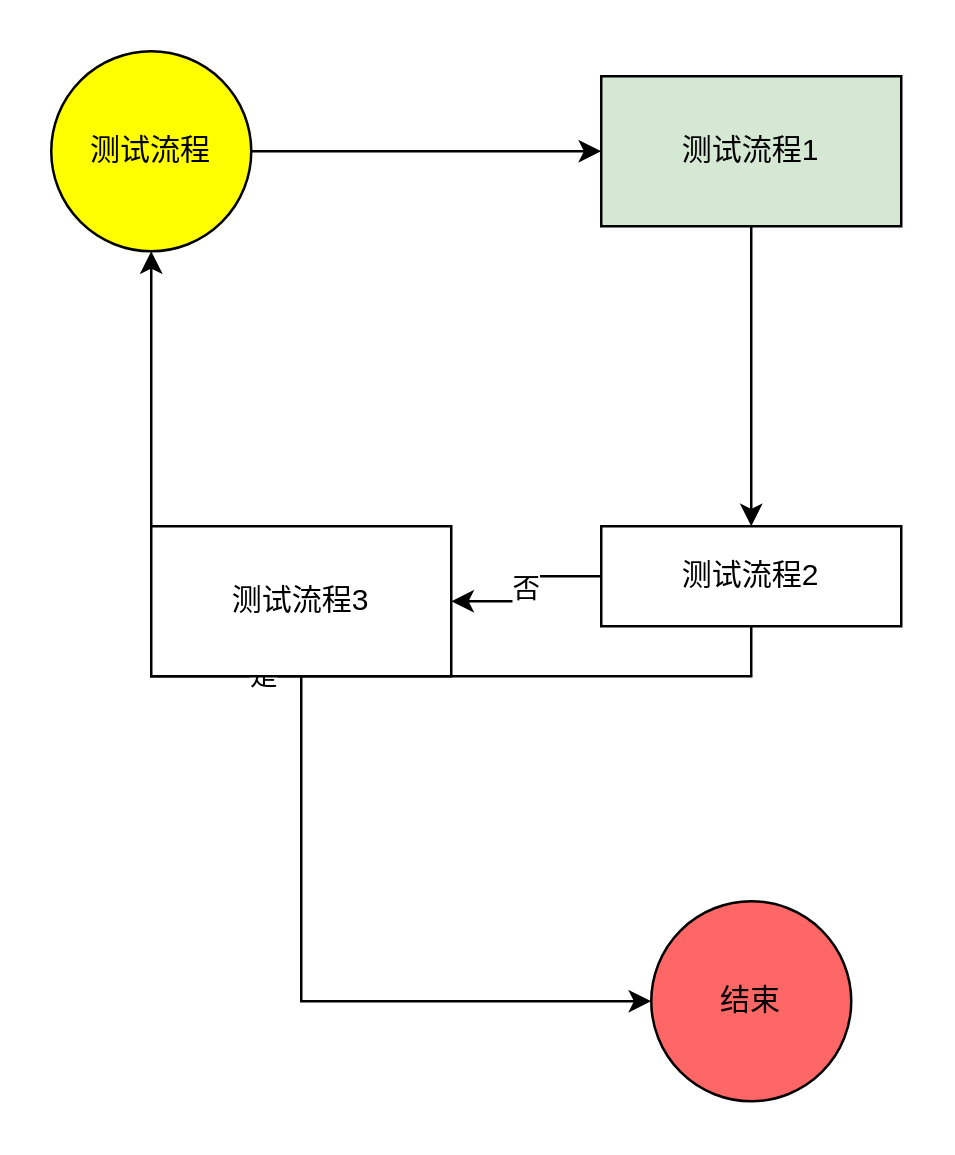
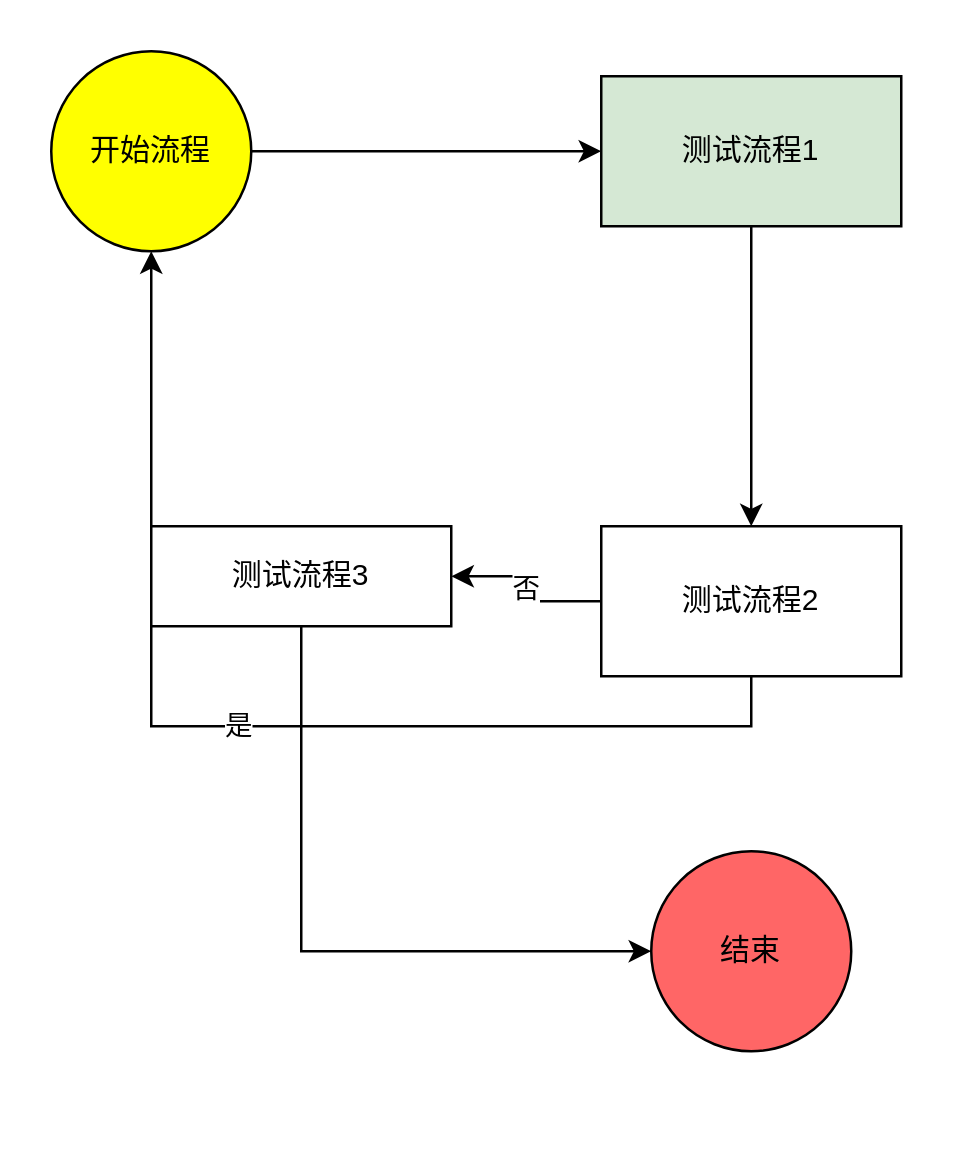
node "测试流程": label "测试流程" -> "开始流程"
node "测试流程2": size 300x100 -> 300x150
node "测试流程3": size 300x150 -> 300x100
node "结束": moved (751, 1001) -> (751, 951)
